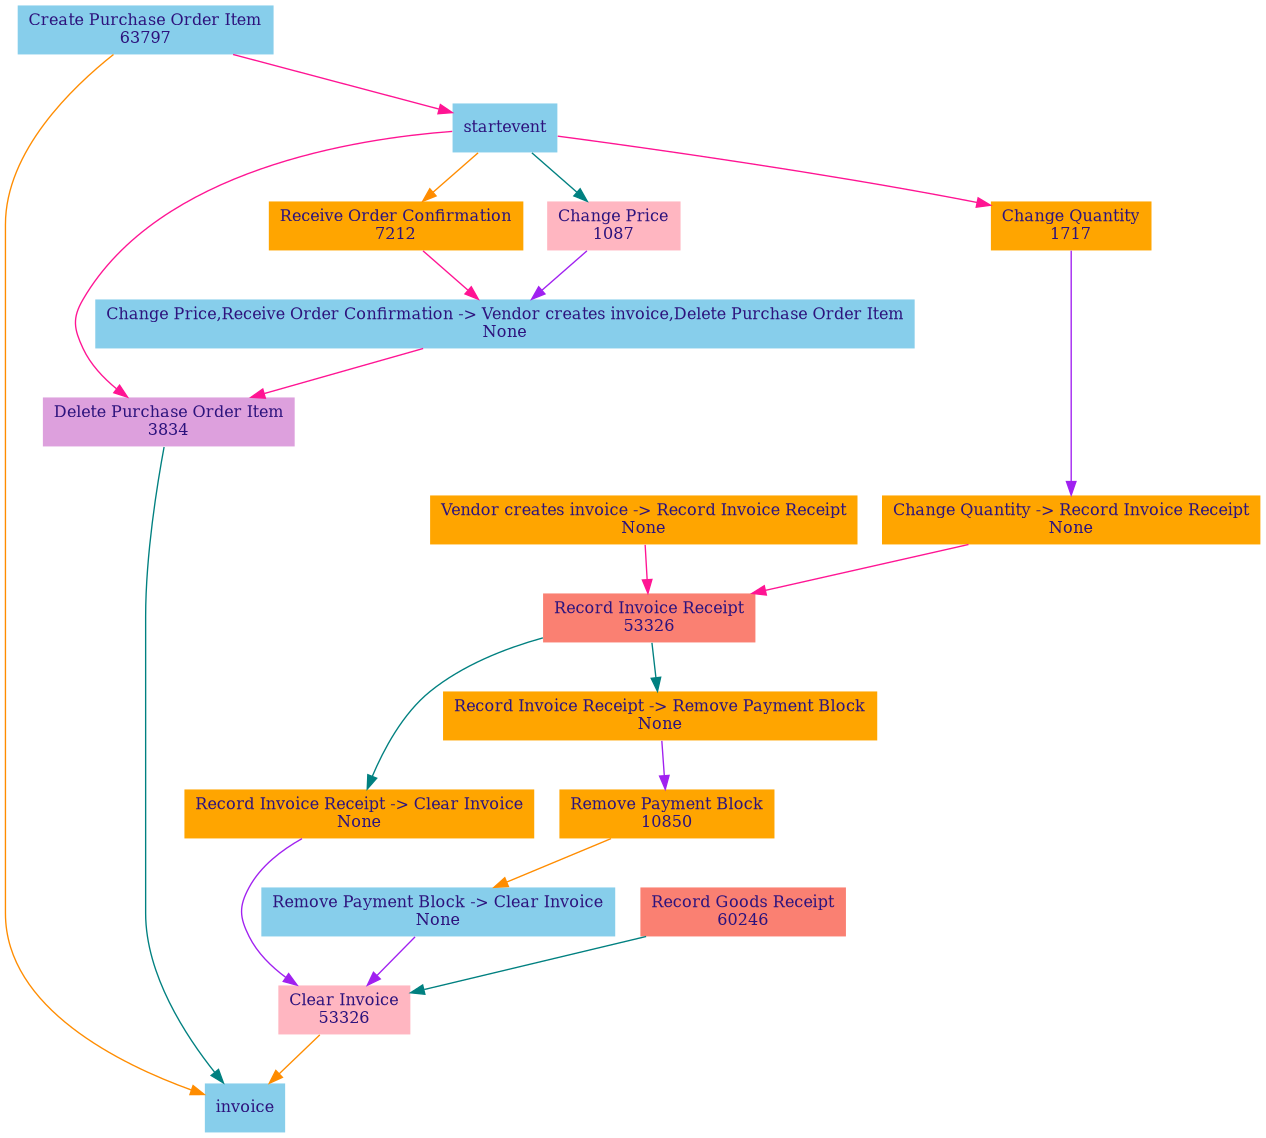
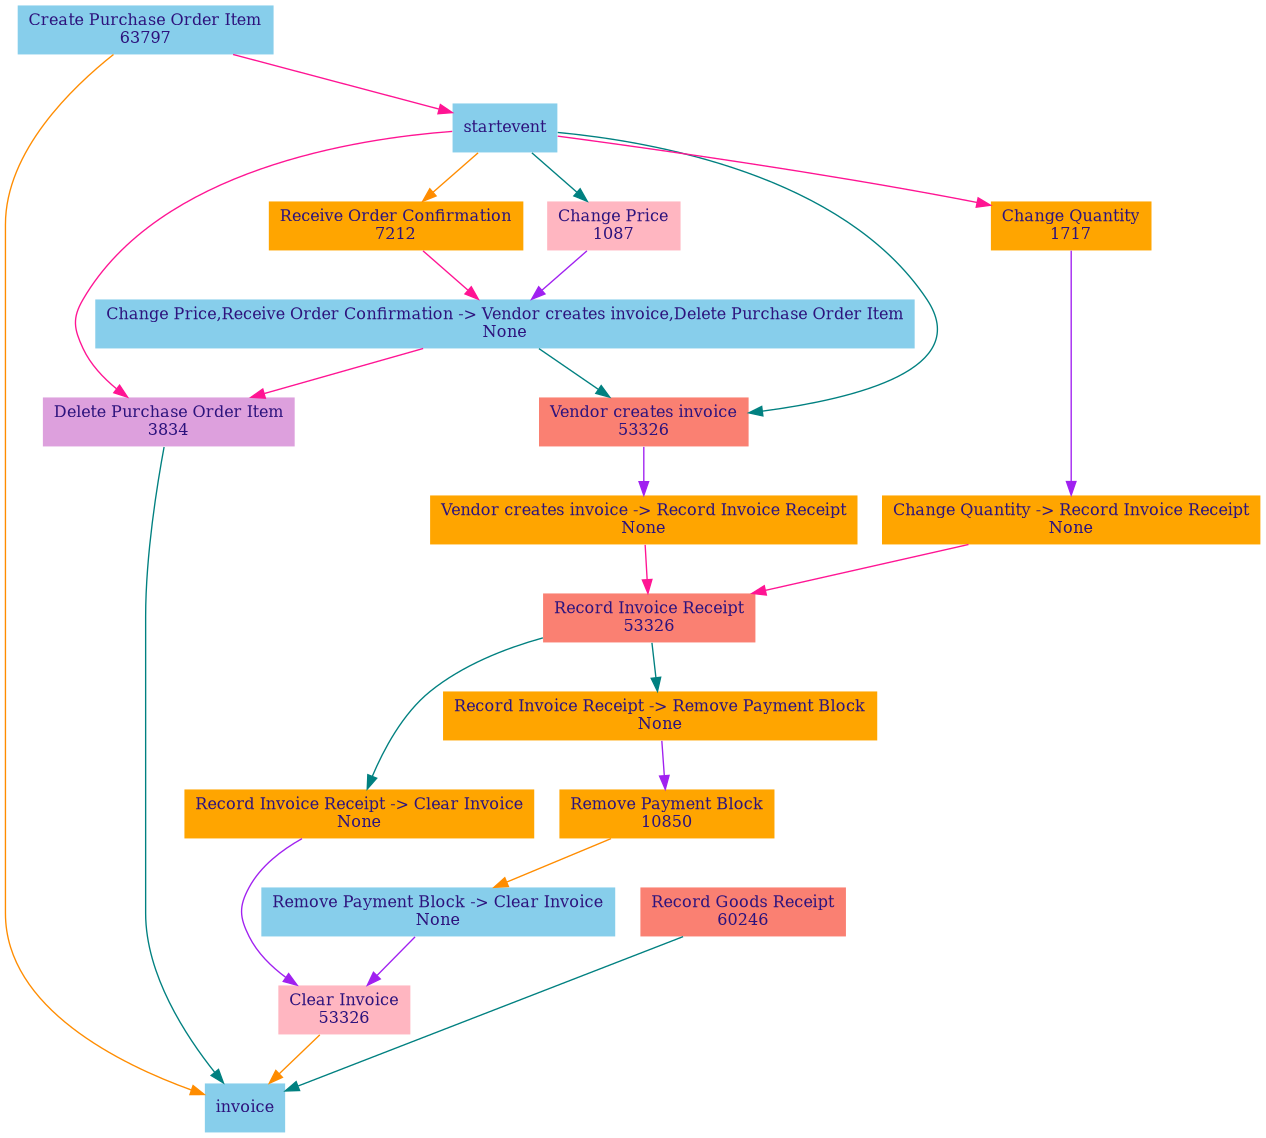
node "Vendor creates invoice 53326": added
edge "Record Goods Receipt 60246" -> "Clear Invoice 53326": now "Record Goods Receipt 60246" -> "invoice"
